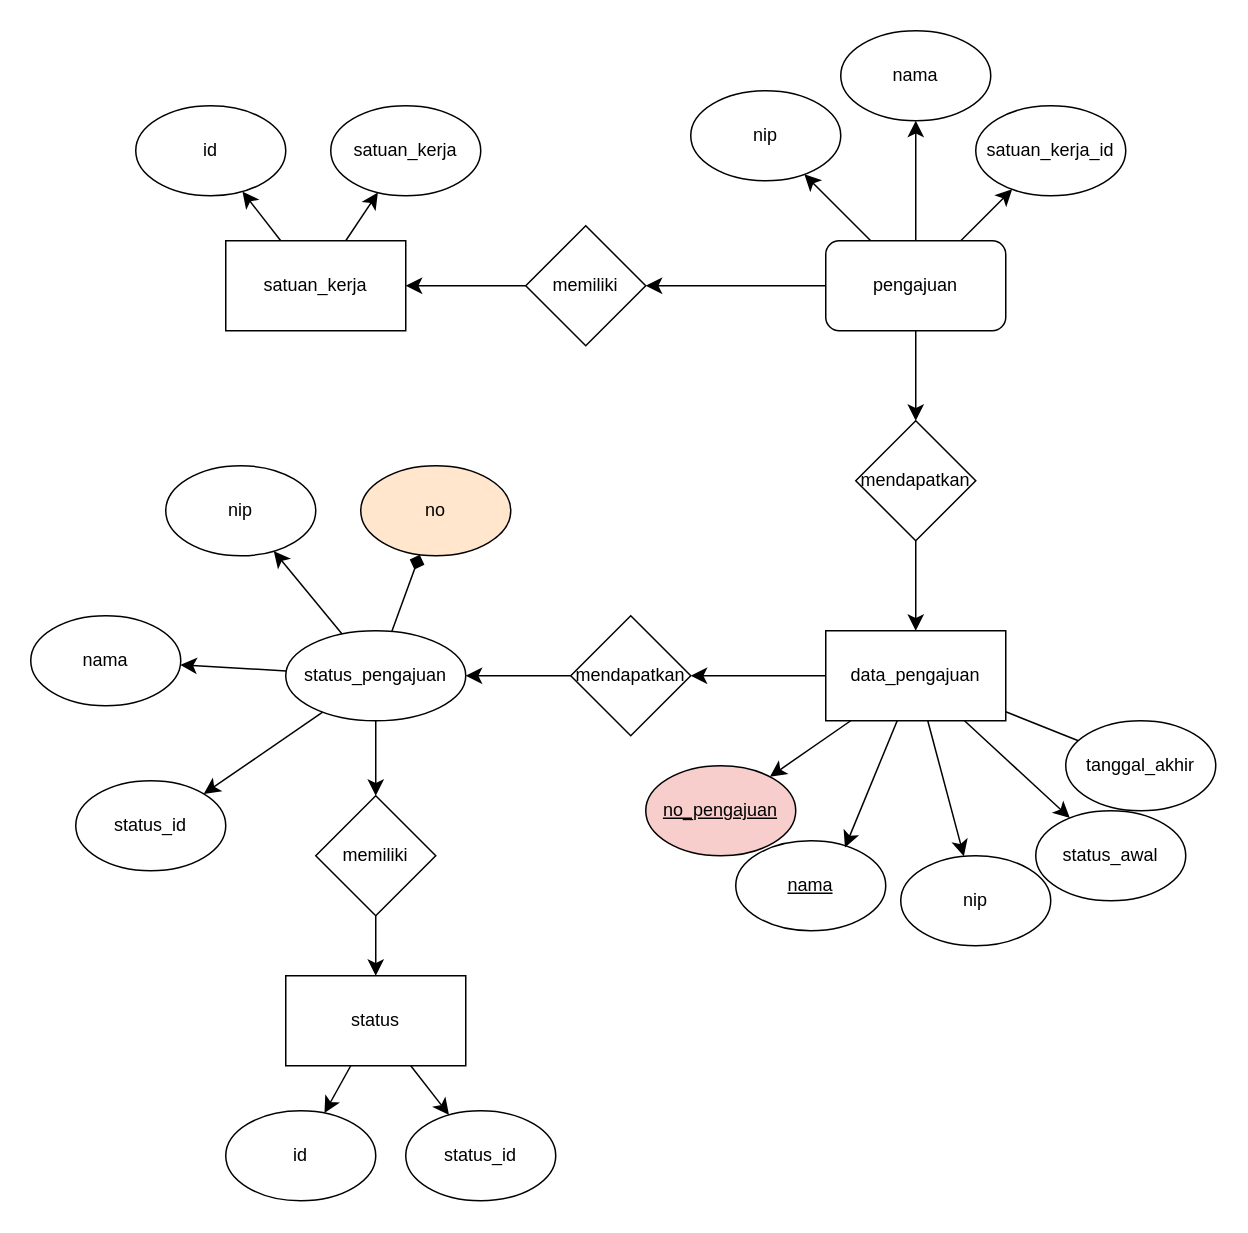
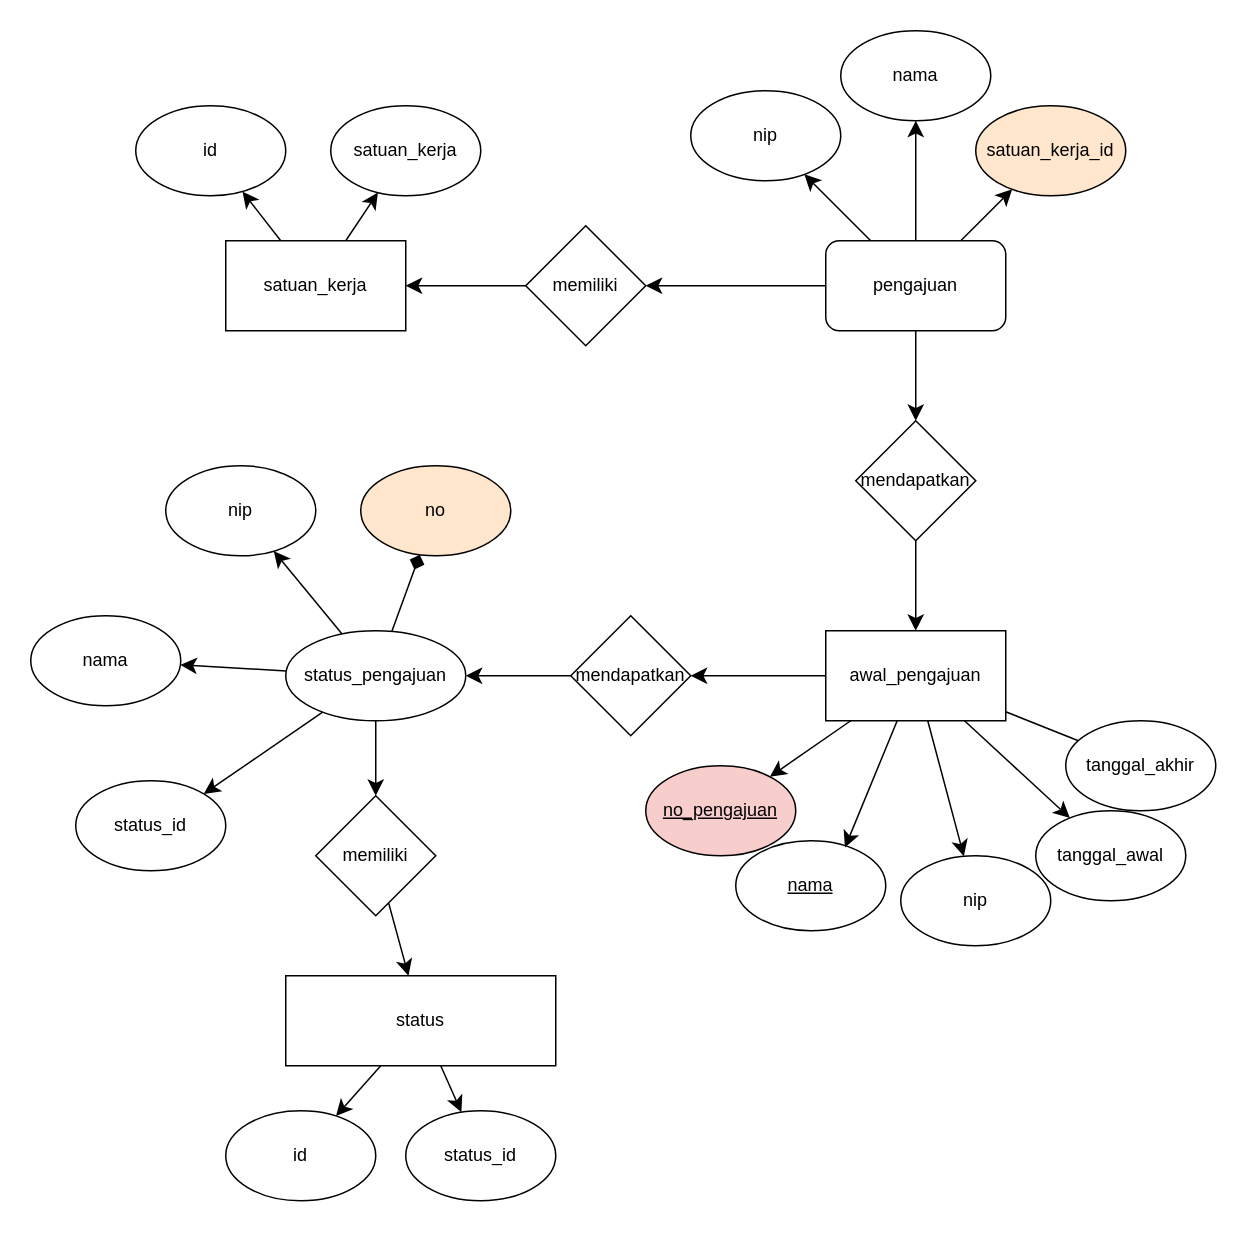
node "satuan_kerja_id": fillcolor #ffffff -> #ffe6cc
node "data_pengajuan": label "data_pengajuan" -> "awal_pengajuan"
node "status_awal": label "status_awal" -> "tanggal_awal"
node "status": size 180x90 -> 270x90
